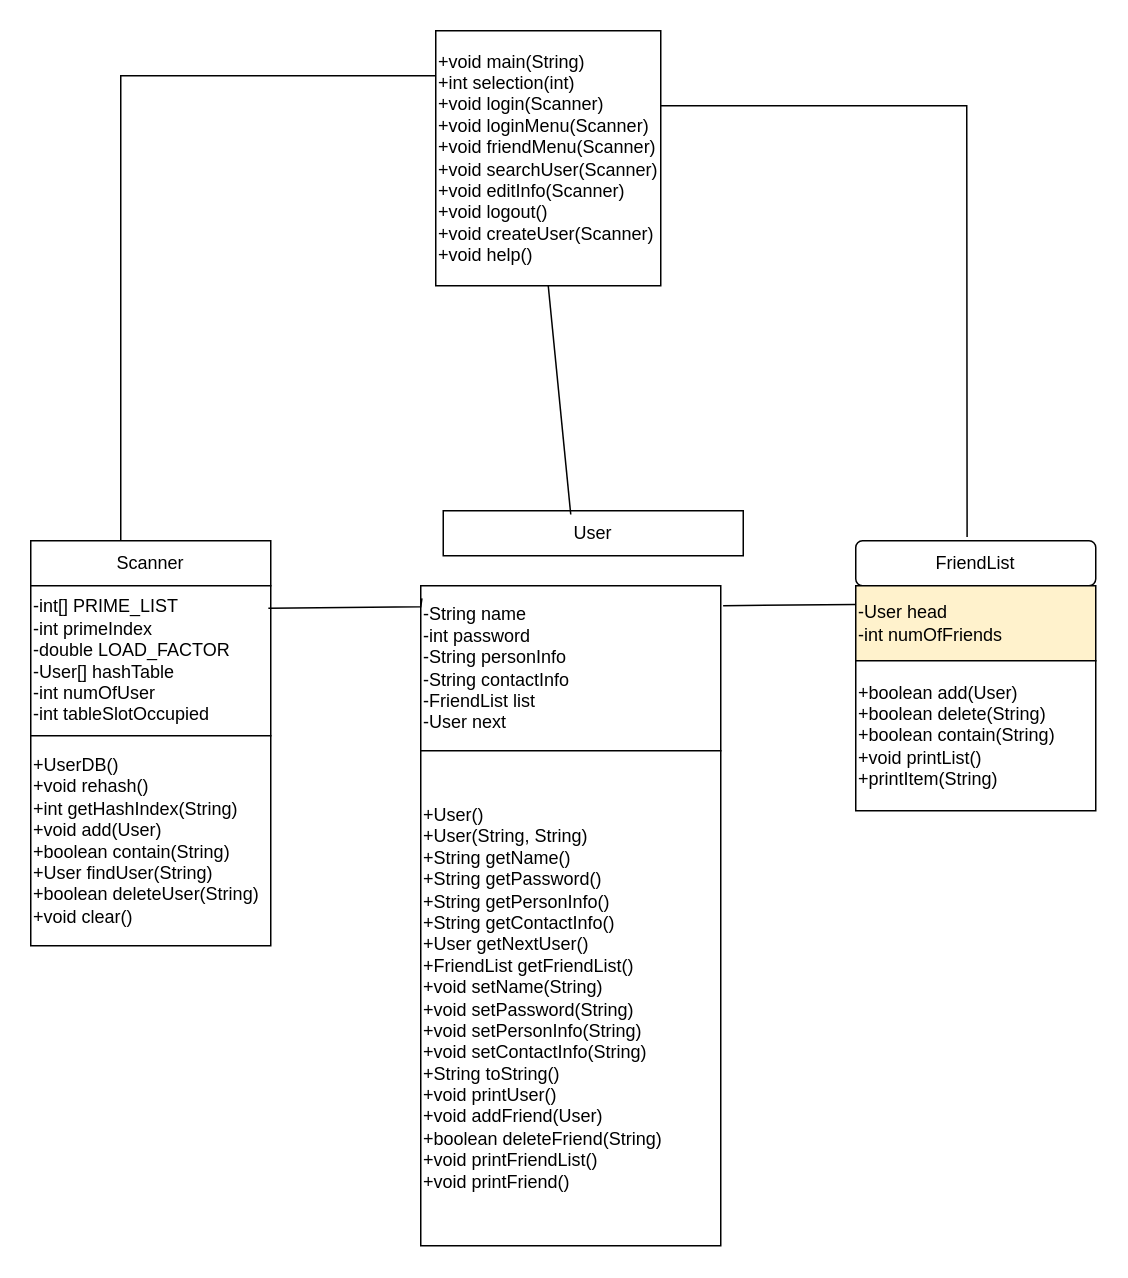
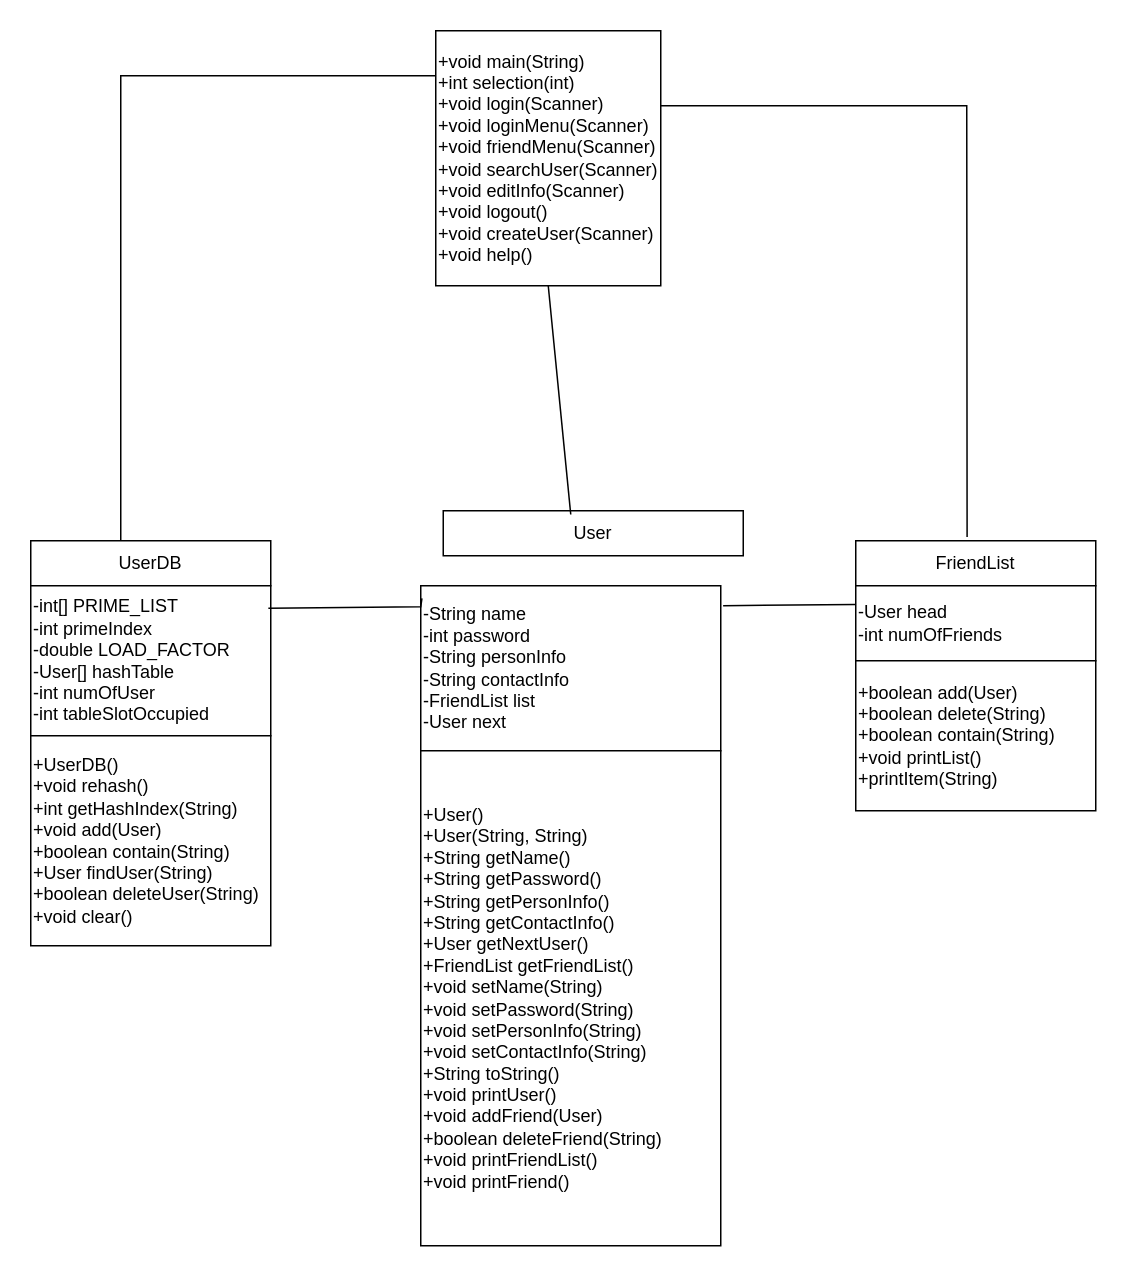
node "Scanner": label "Scanner" -> "UserDB"
node "FriendList": shape rounded rectangle -> rectangle
node "-User head -int numOfFriends": fillcolor #fff2cc -> #ffffff
